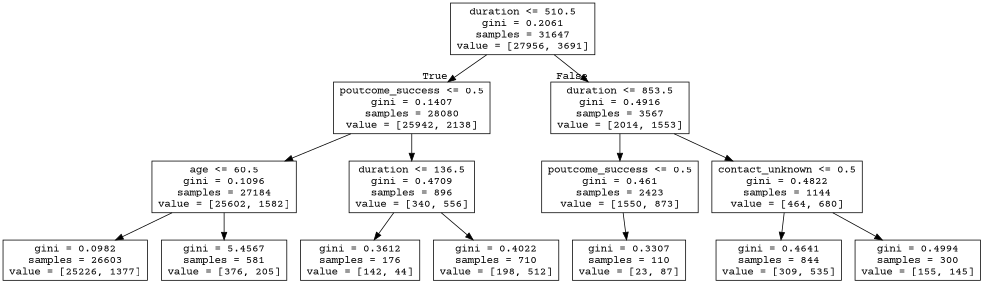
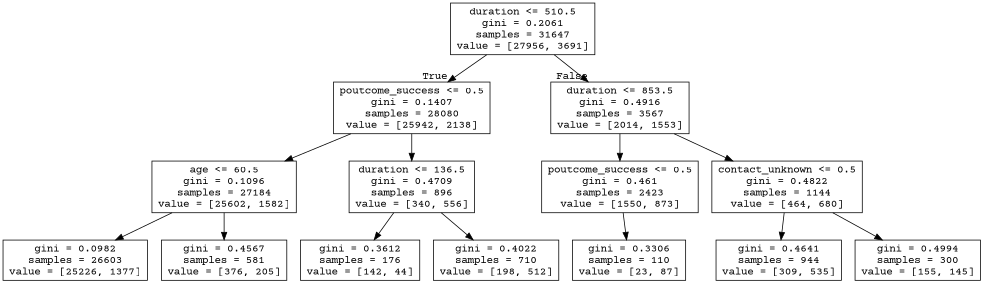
node "gini = 5.4567 samples = 581 value = [376, 205]": label "gini = 5.4567 samples = 581 value = [376, 205]" -> "gini = 0.4567 samples = 581 value = [376, 205]"
node "gini = 0.3307 samples = 110 value = [23, 87]": label "gini = 0.3307 samples = 110 value = [23, 87]" -> "gini = 0.3306 samples = 110 value = [23, 87]"
node "gini = 0.4641 samples = 844 value = [309, 535]": label "gini = 0.4641 samples = 844 value = [309, 535]" -> "gini = 0.4641 samples = 944 value = [309, 535]"
